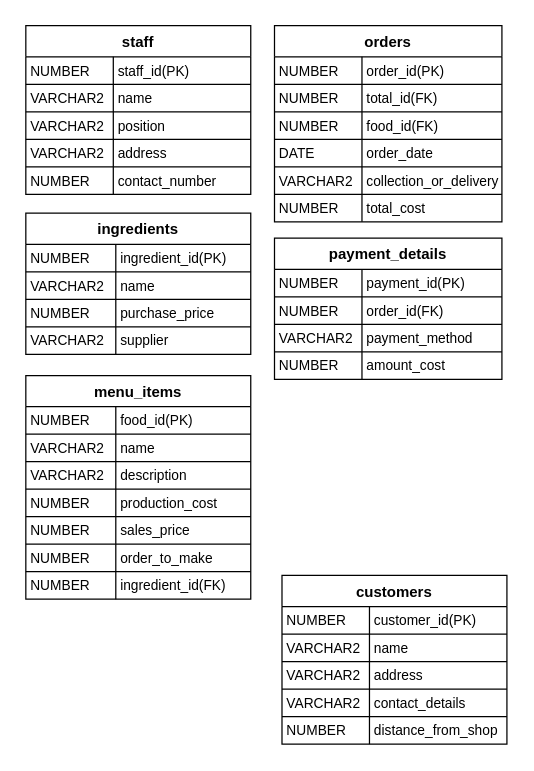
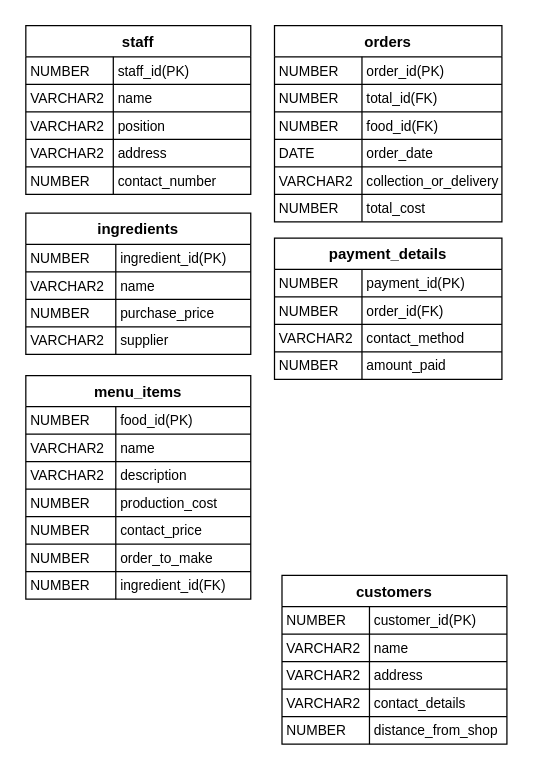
node "payment_method": label "payment_method" -> "contact_method"
node "amount_cost": label "amount_cost" -> "amount_paid"
node "sales_price": label "sales_price" -> "contact_price"
